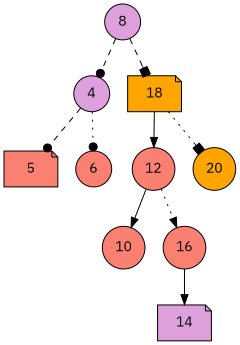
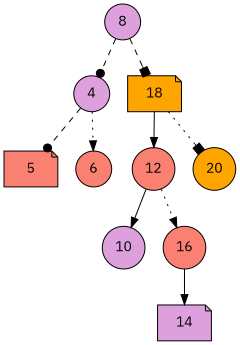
edge "4" -> "6": arrowhead dot -> normal
node "10": fillcolor salmon -> plum
